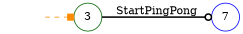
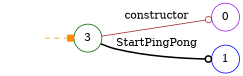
node "0": added
node "7": label "7" -> "1"
